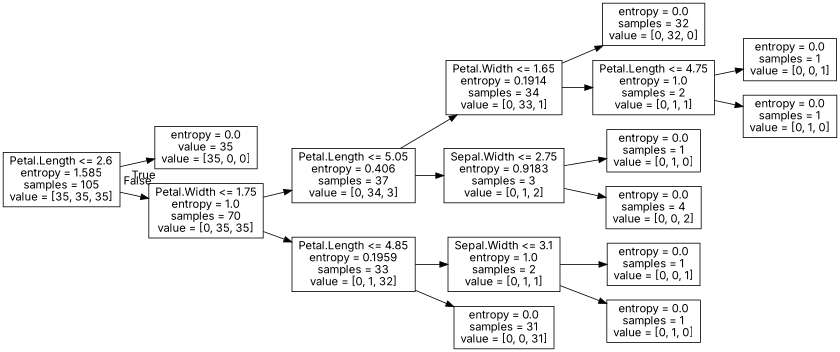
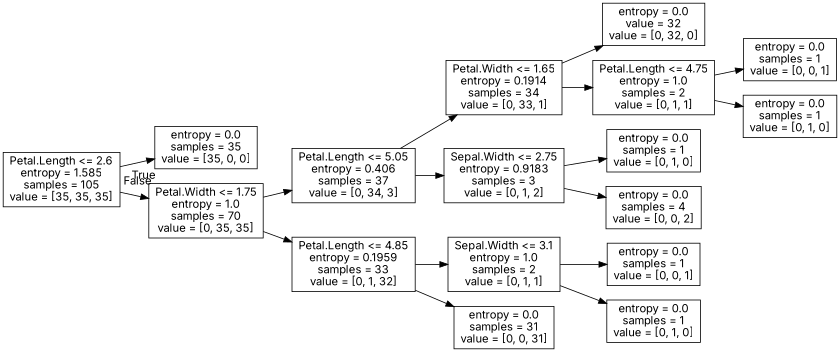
node "entropy = 0.0 samples = 32 value = [0, 32, 0]": label "entropy = 0.0 samples = 32 value = [0, 32, 0]" -> "entropy = 0.0 value = 32 value = [0, 32, 0]"
node "entropy = 0.0 value = 35 value = [35, 0, 0]": label "entropy = 0.0 value = 35 value = [35, 0, 0]" -> "entropy = 0.0 samples = 35 value = [35, 0, 0]"
